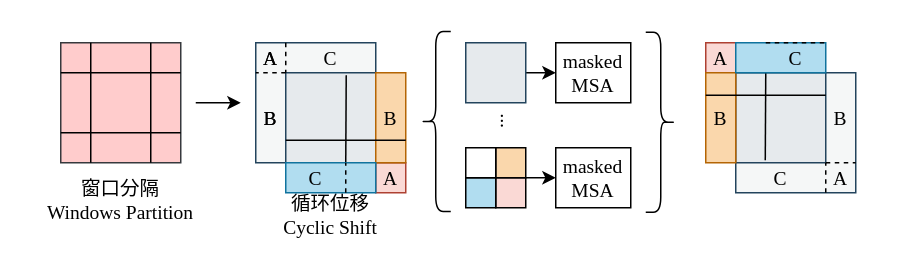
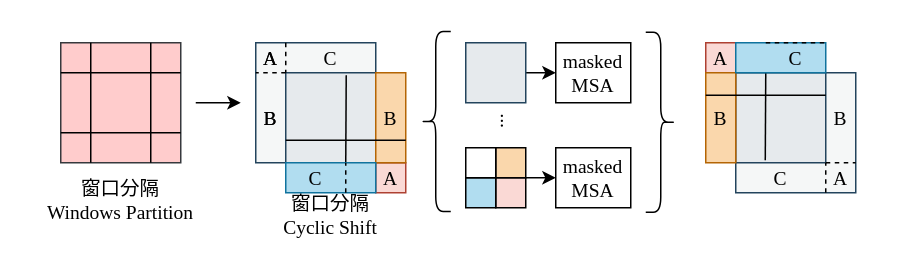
node "循环位移 Cyclic Shift": label "循环位移 Cyclic Shift" -> "窗口分隔 Cyclic Shift"
